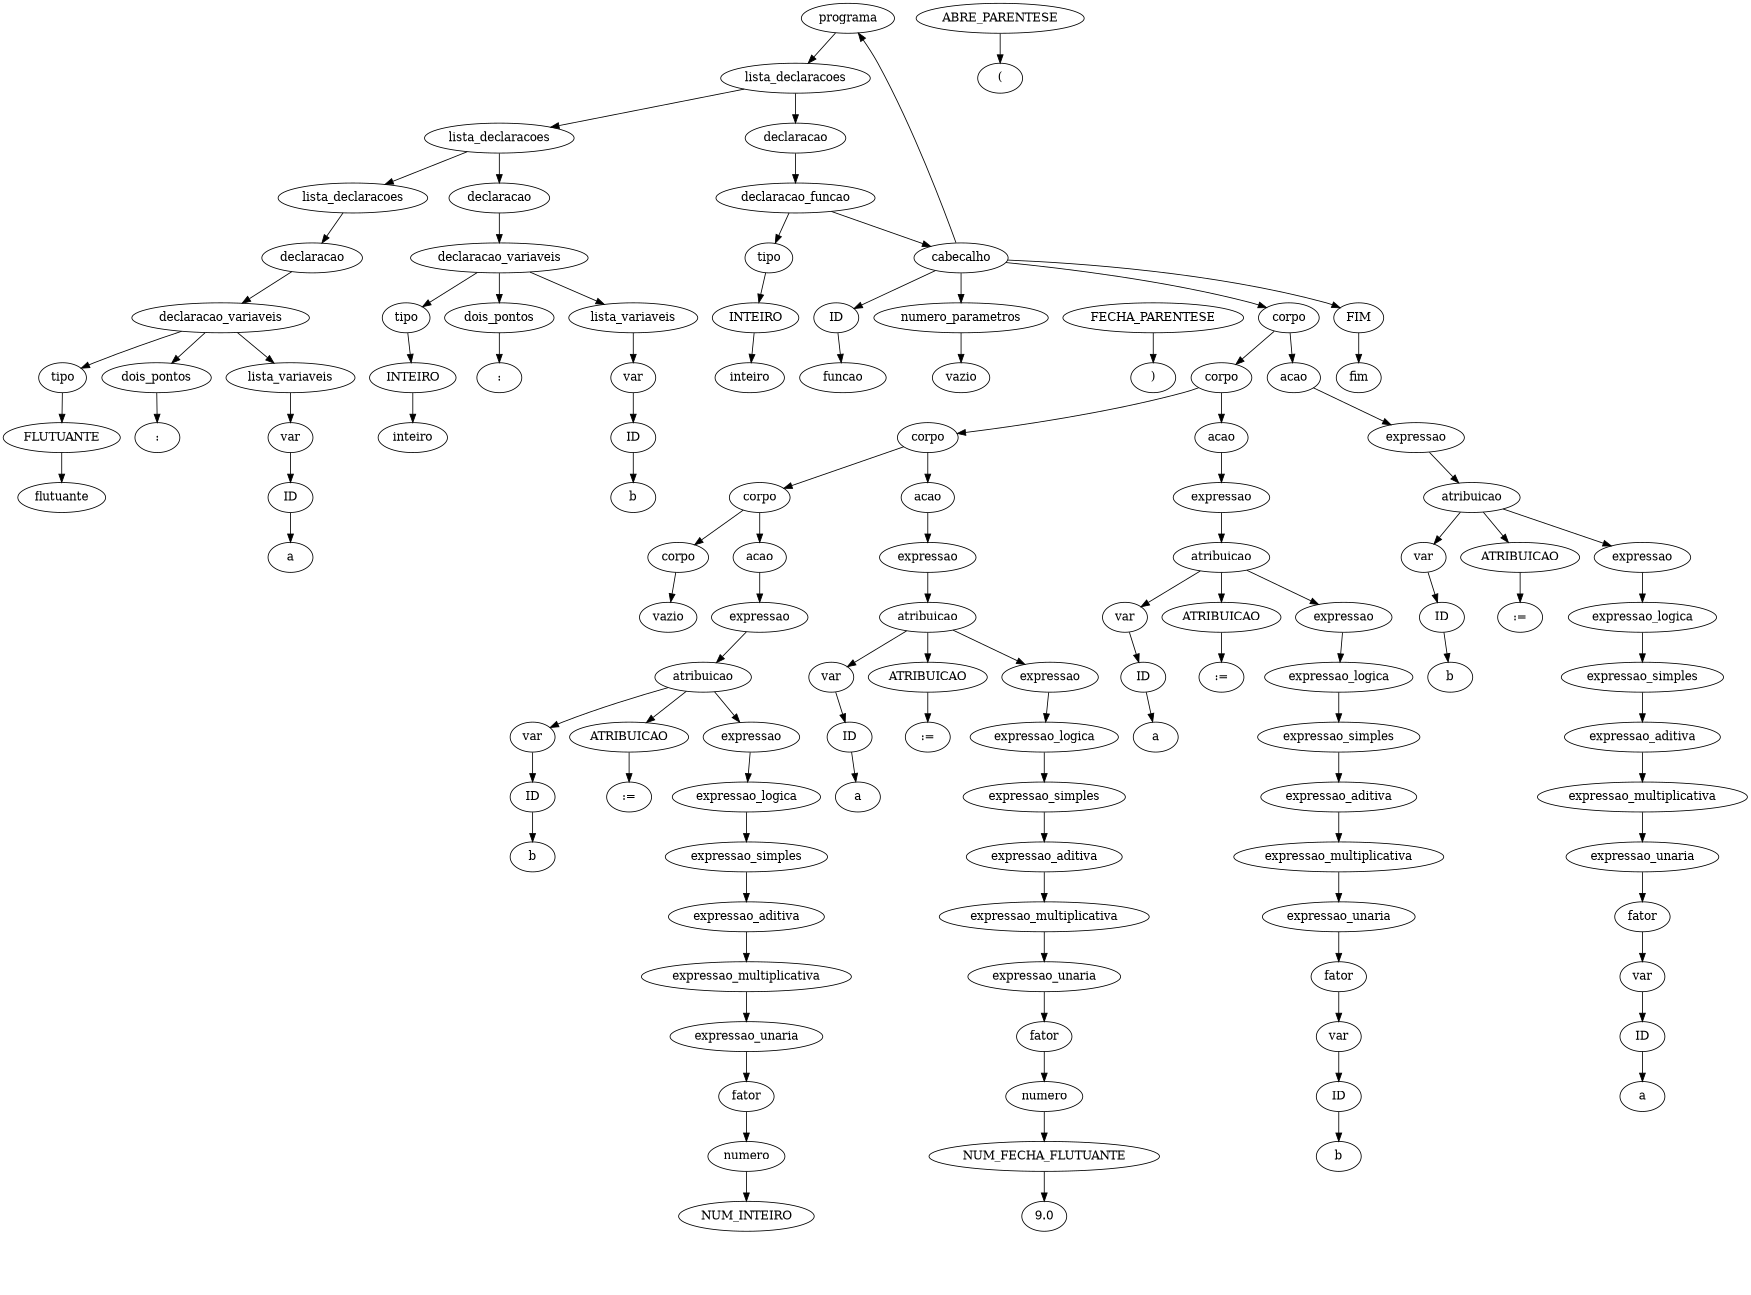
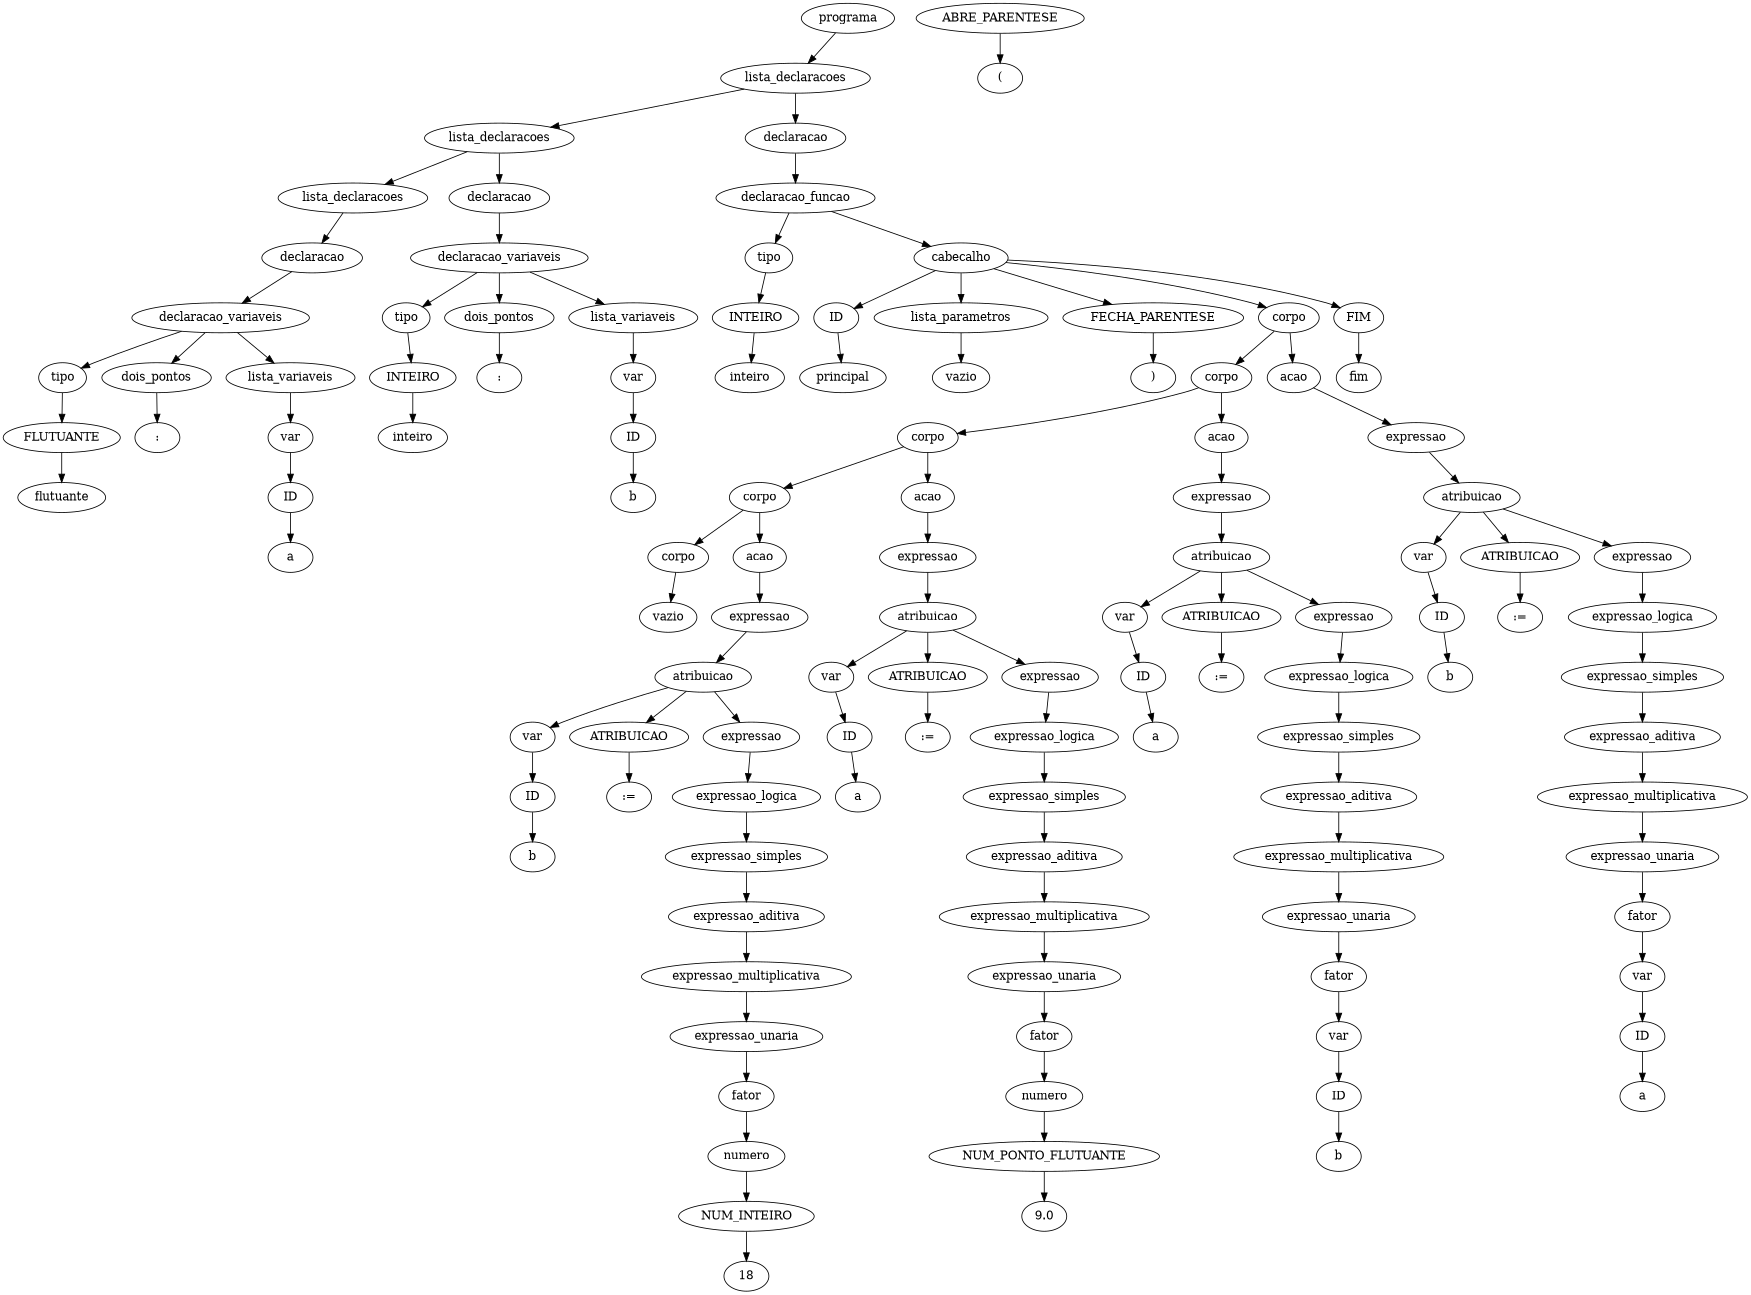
edge "cabecalho" -> "programa": now "cabecalho" -> "FECHA_PARENTESE"
node "numero_parametros": label "numero_parametros" -> "lista_parametros"
node "funcao": label "funcao" -> "principal"
node "NUM_FECHA_FLUTUANTE": label "NUM_FECHA_FLUTUANTE" -> "NUM_PONTO_FLUTUANTE"
node "18": added
